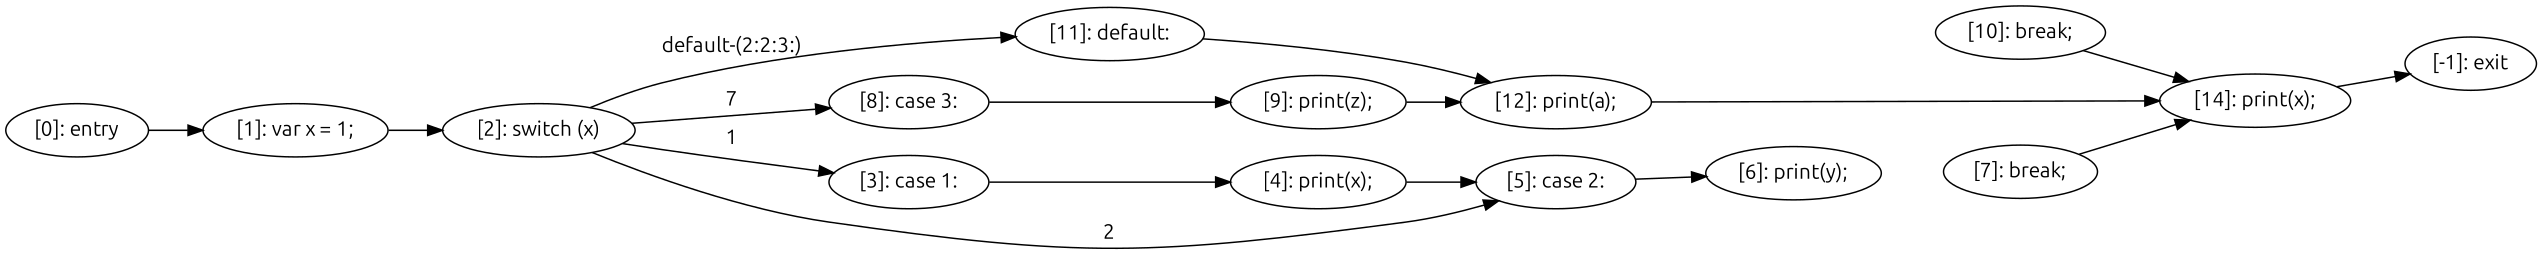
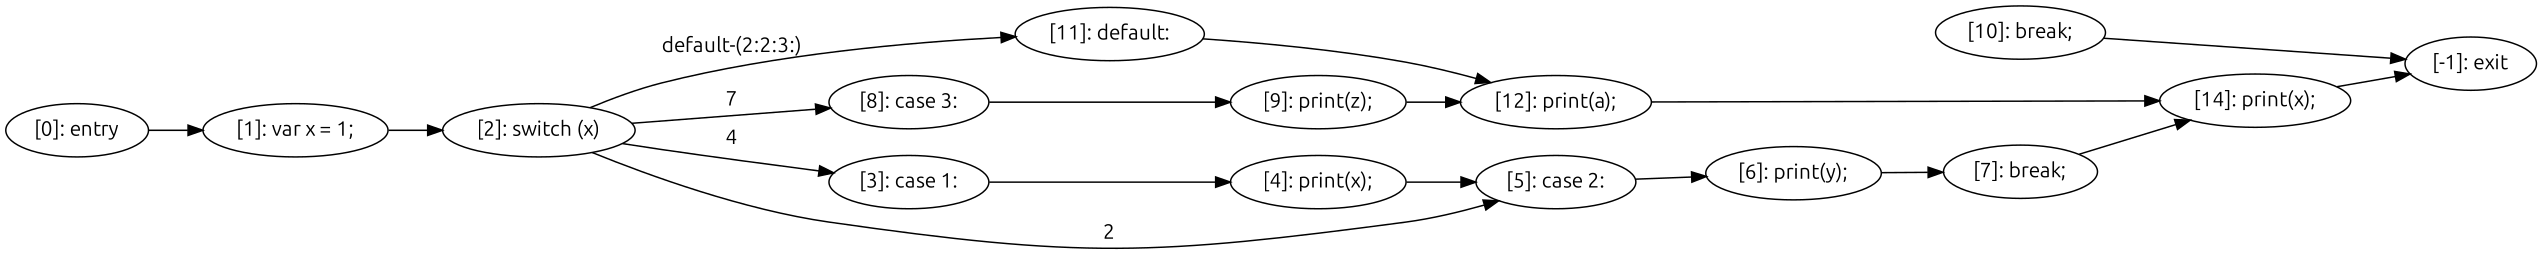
edge "[10]: break;" -> "[14]: print(x);": now "[10]: break;" -> "[-1]: exit"
edge "[2]: switch (x)" -> "[3]: case 1:": label "1" -> "4"
edge "[6]: print(y);" -> "[7]: break;": added
